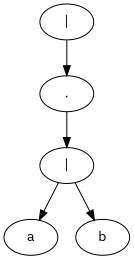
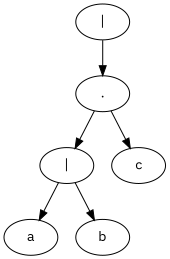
node "c": added
